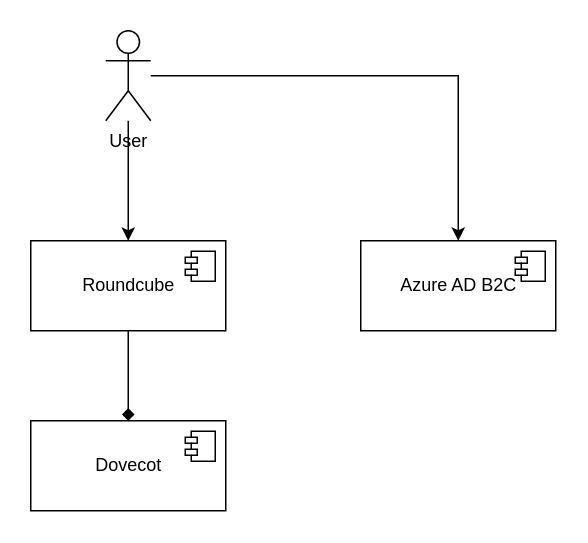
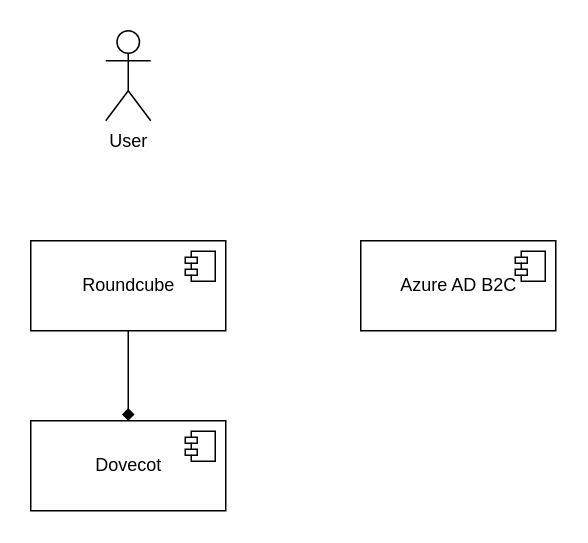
edge "User" -> "Azure AD B2C": removed
edge "User" -> "Roundcube": removed
